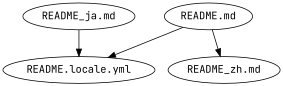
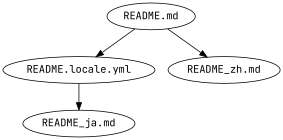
edge "README_ja.md" -> "README.locale.yml": reversed
